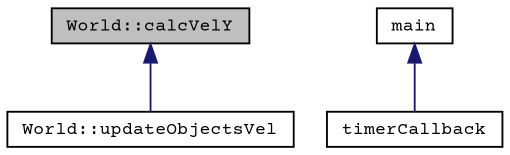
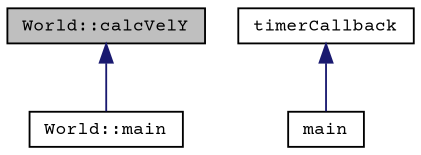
edge "timerCallback" -> "main": reversed
node "World::updateObjectsVel": label "World::updateObjectsVel" -> "World::main"
